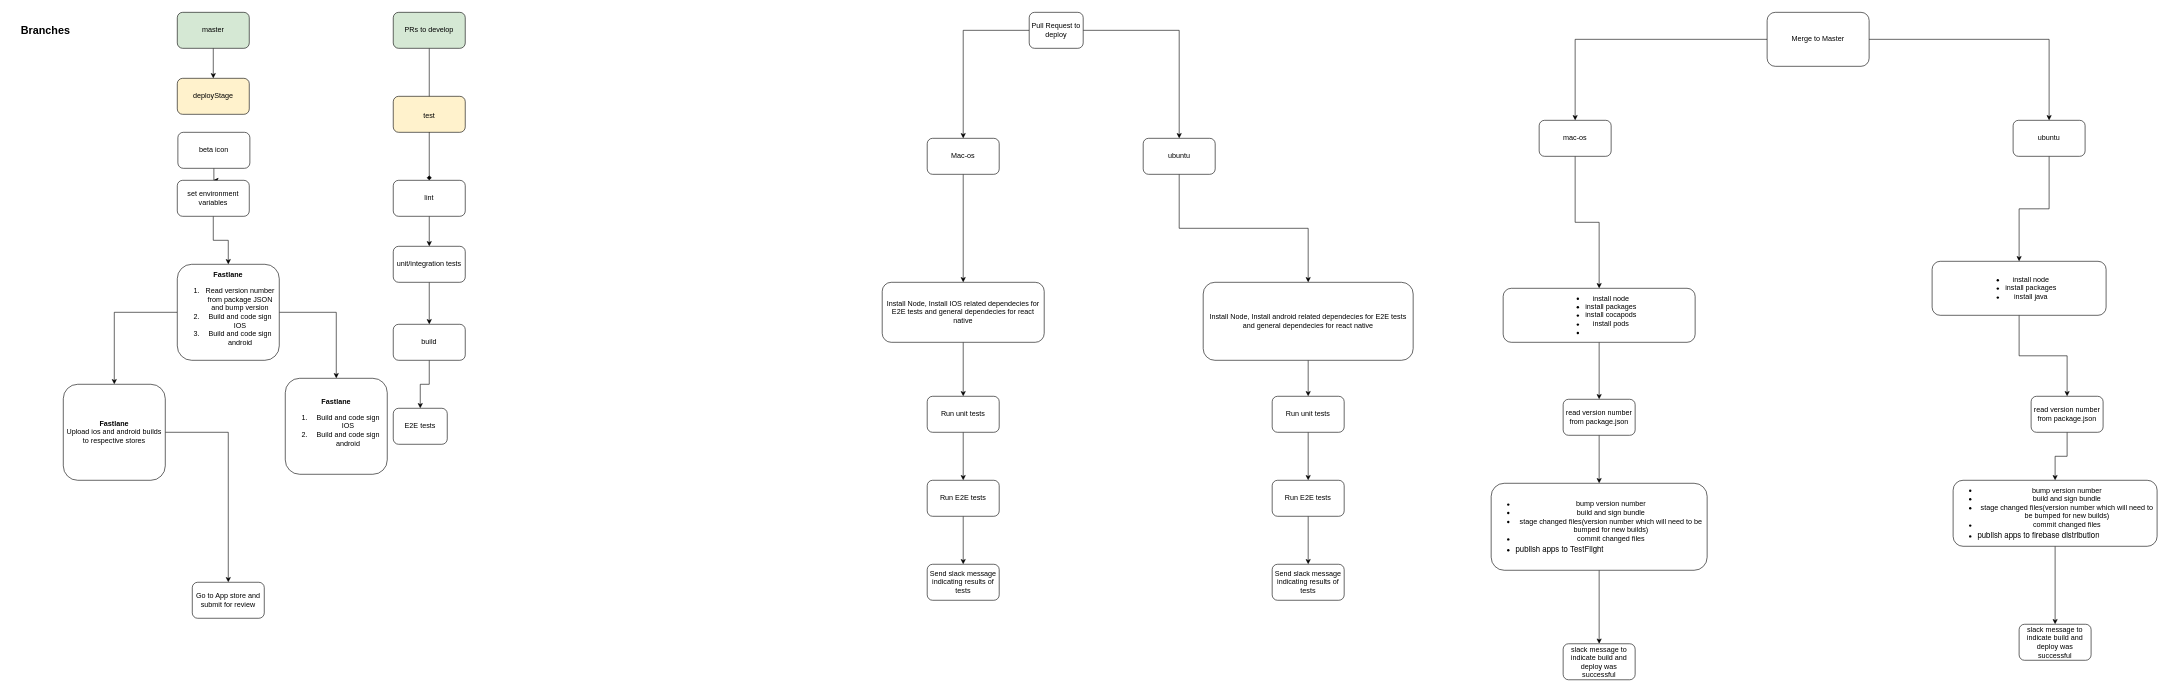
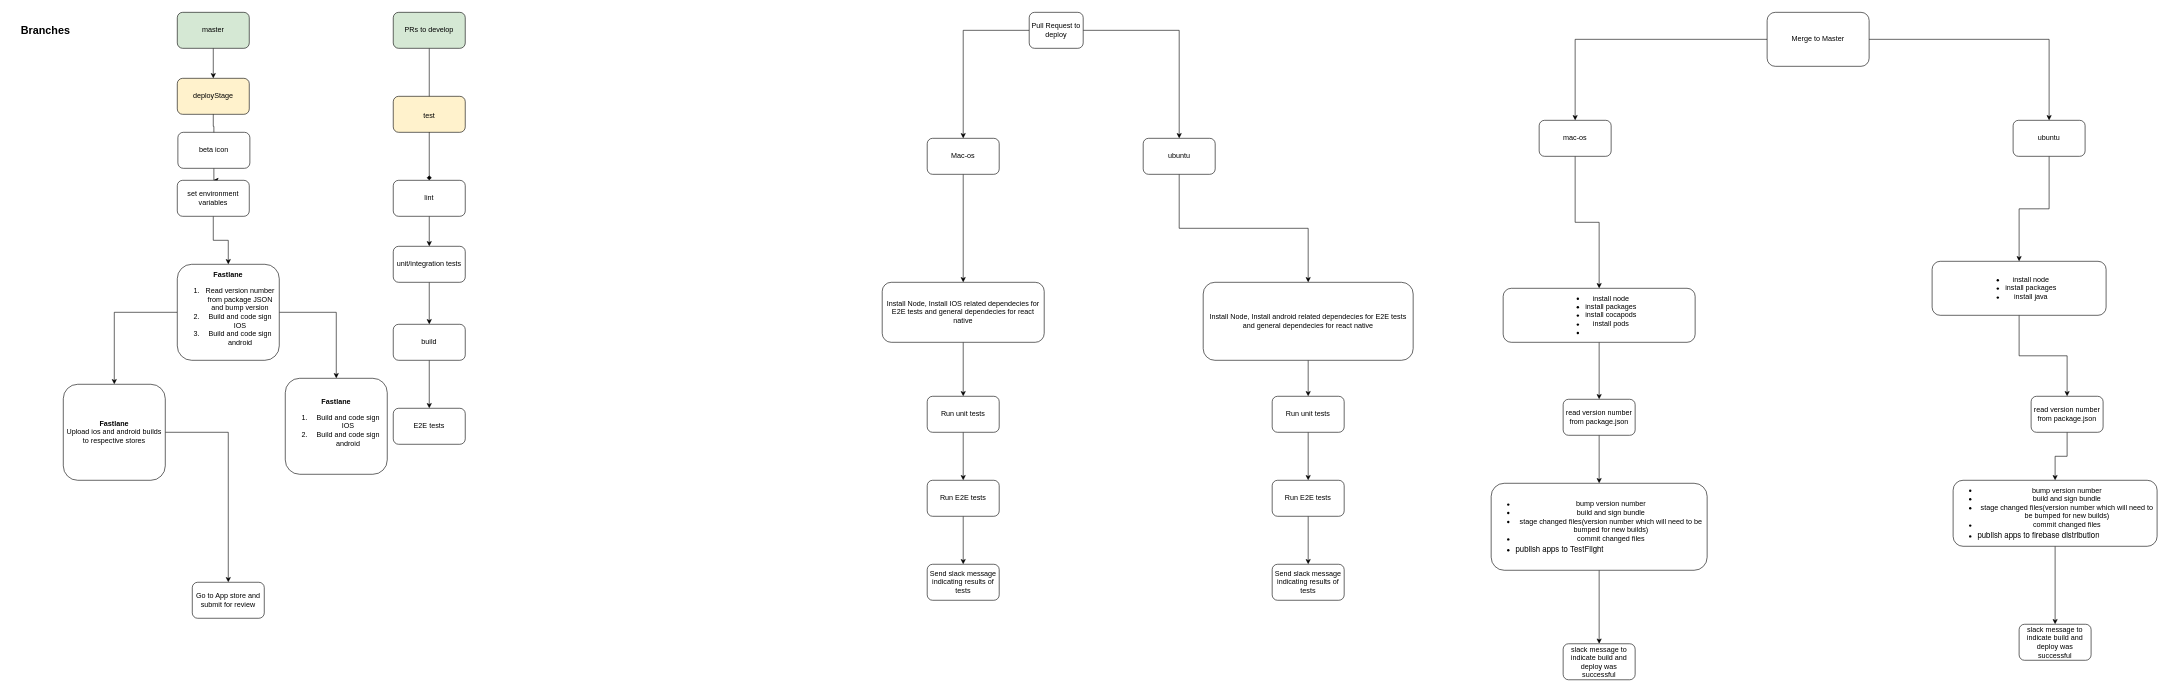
edge "deployStage" -- "beta icon": added
node "E2E tests": size 54x36 -> 72x36
